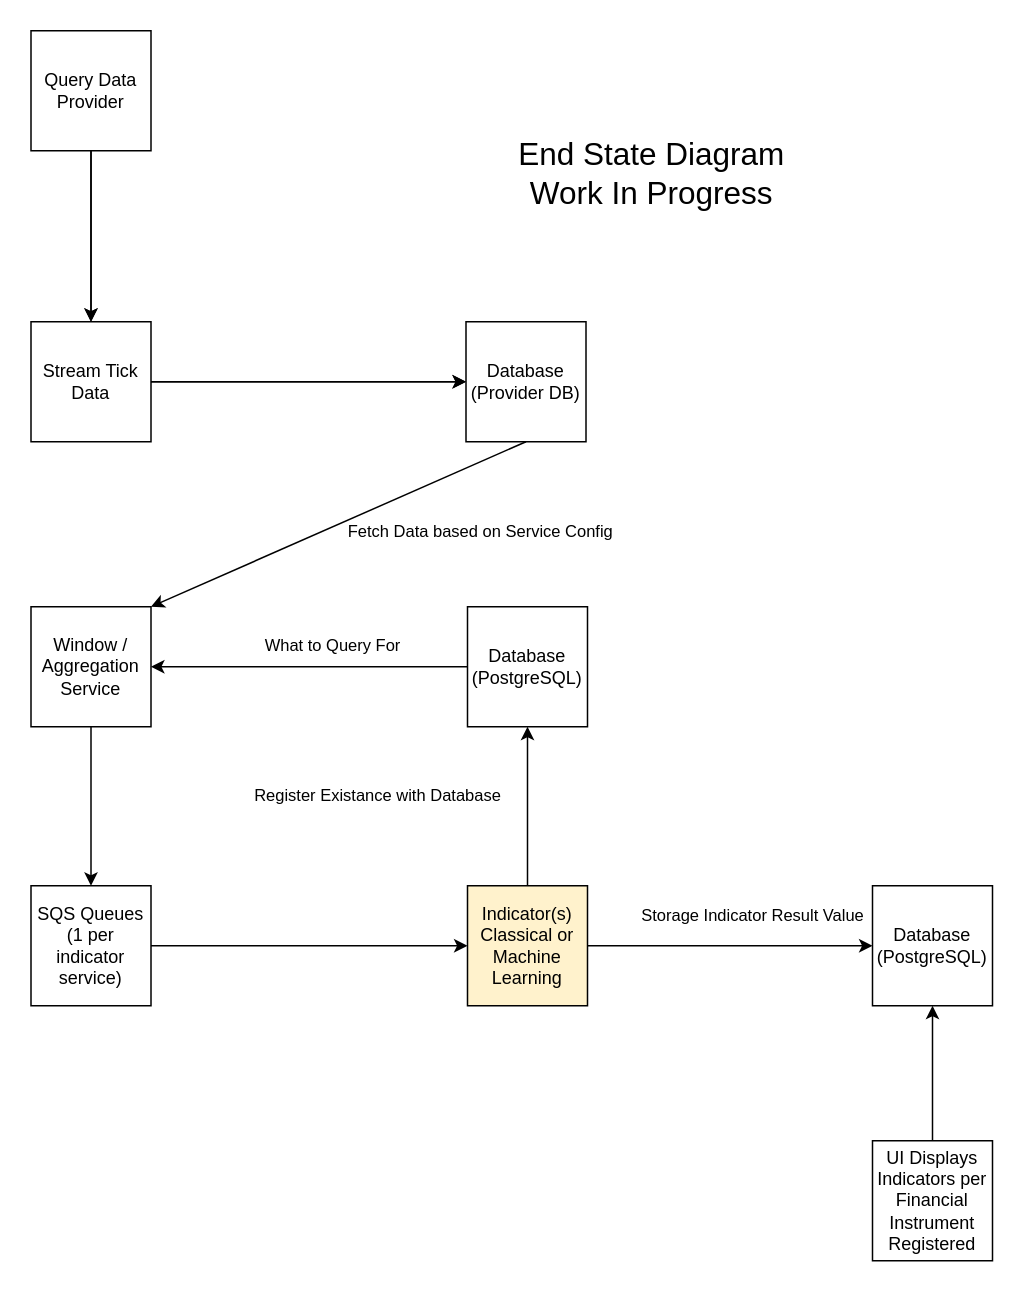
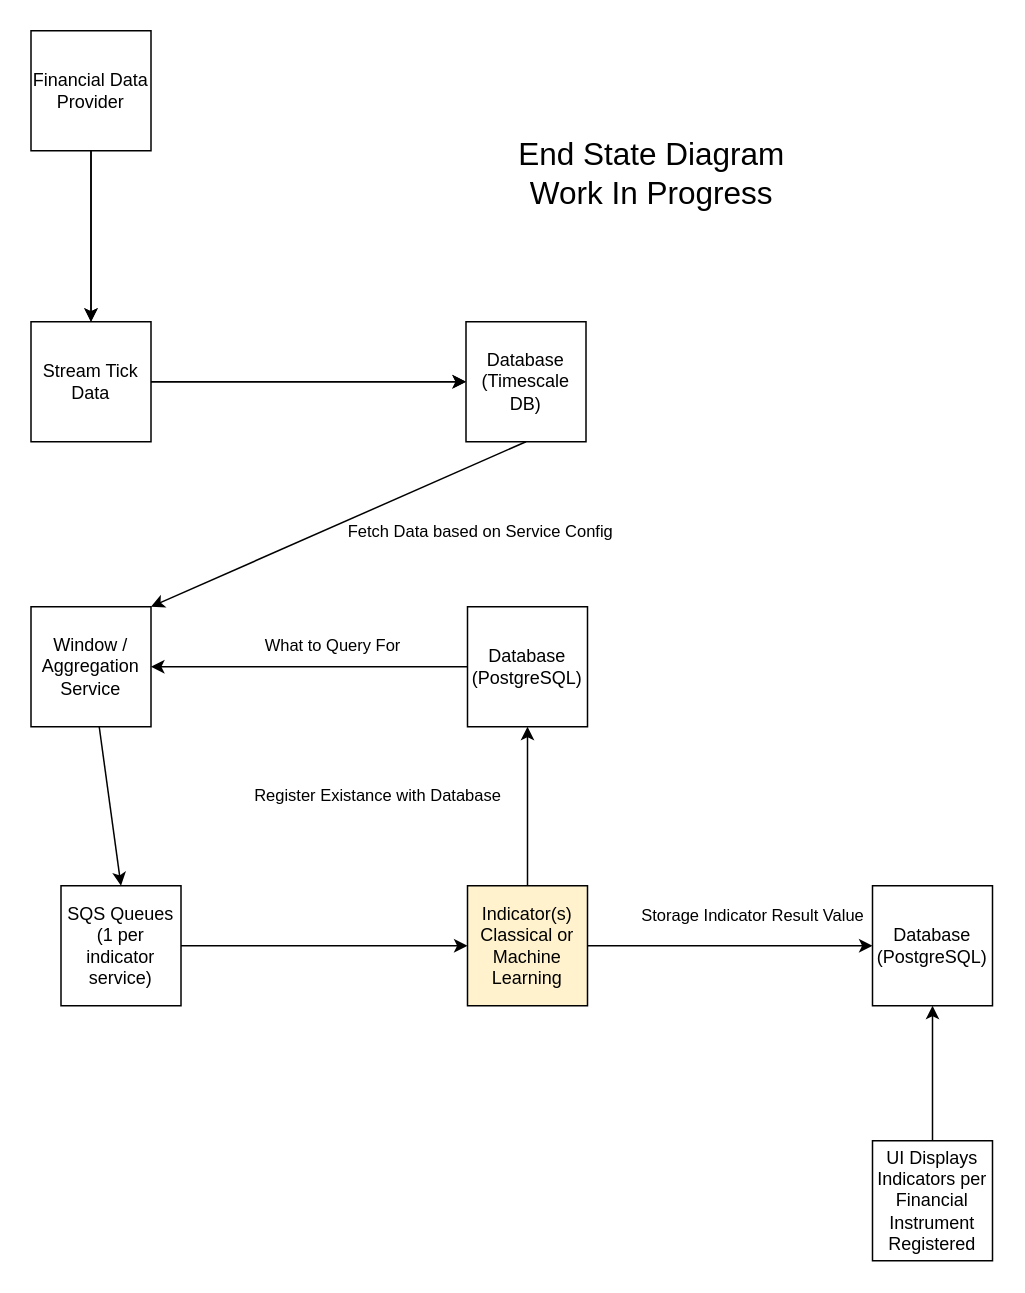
node "Query Data Provider": label "Query Data Provider" -> "Financial Data Provider"
node "Database (Provider DB)": label "Database (Provider DB)" -> "Database (Timescale DB)"
node "SQS Queues (1 per indicator service)": moved (91, 946) -> (121, 946)
